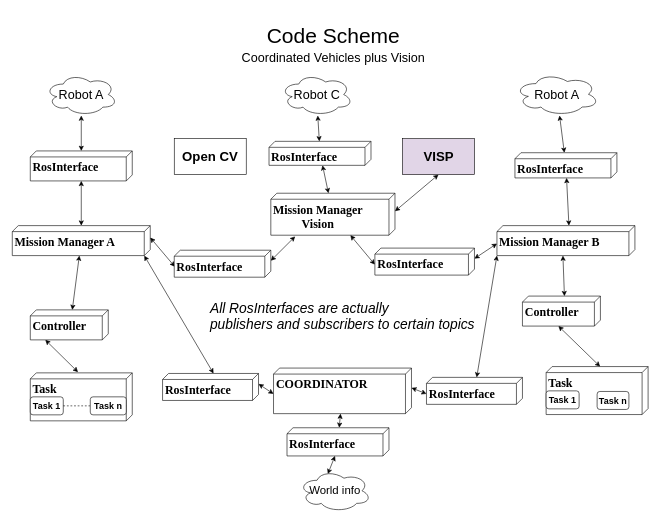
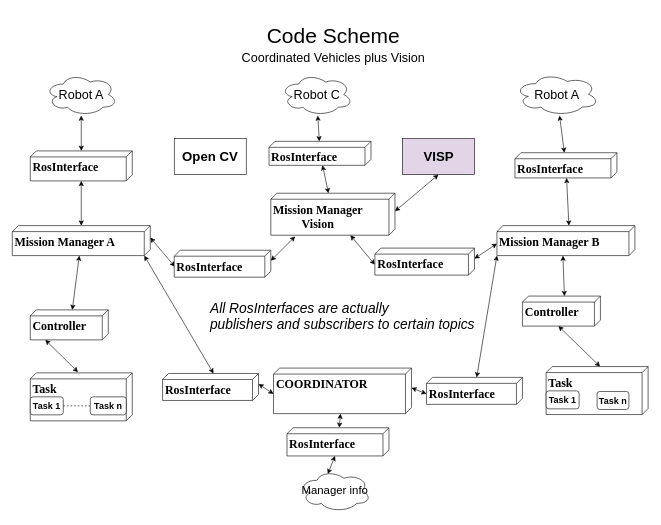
node "World info": label "World info" -> "Manager info"
